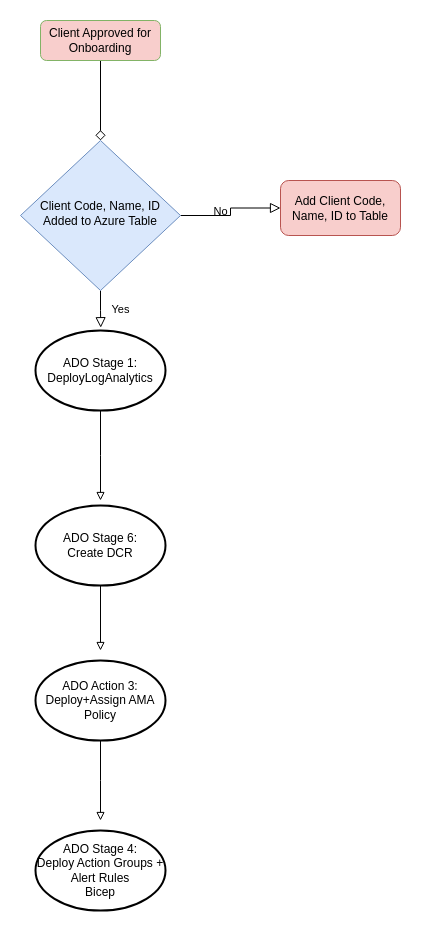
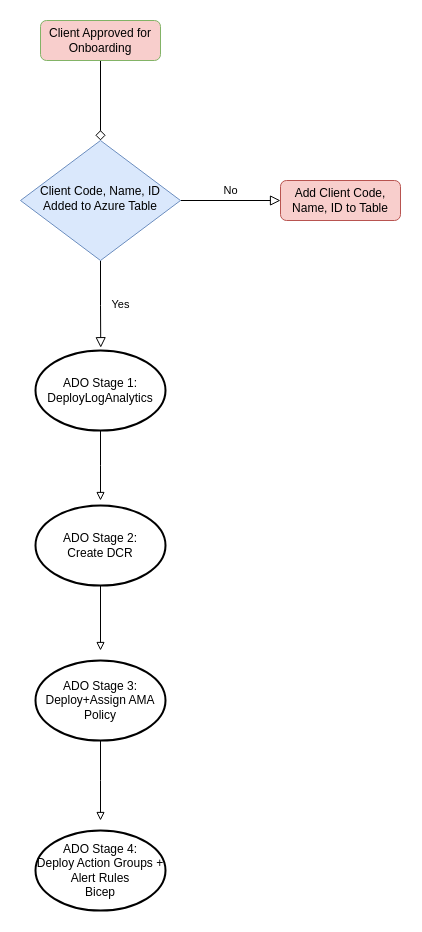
node "Add Client Code, Name, ID to Table": size 120x55 -> 120x40
node "Client Code, Name, ID Added to Azure Table": size 160x150 -> 160x120
node "ADO Stage 1: DeployLogAnalytics": moved (101, 371) -> (101, 391)
node "ADO Stage 6: Create DCR": label "ADO Stage 6: Create DCR" -> "ADO Stage 2: Create DCR"
node "ADO Action 3: Deploy+Assign AMA Policy": label "ADO Action 3: Deploy+Assign AMA Policy" -> "ADO Stage 3: Deploy+Assign AMA Policy"
